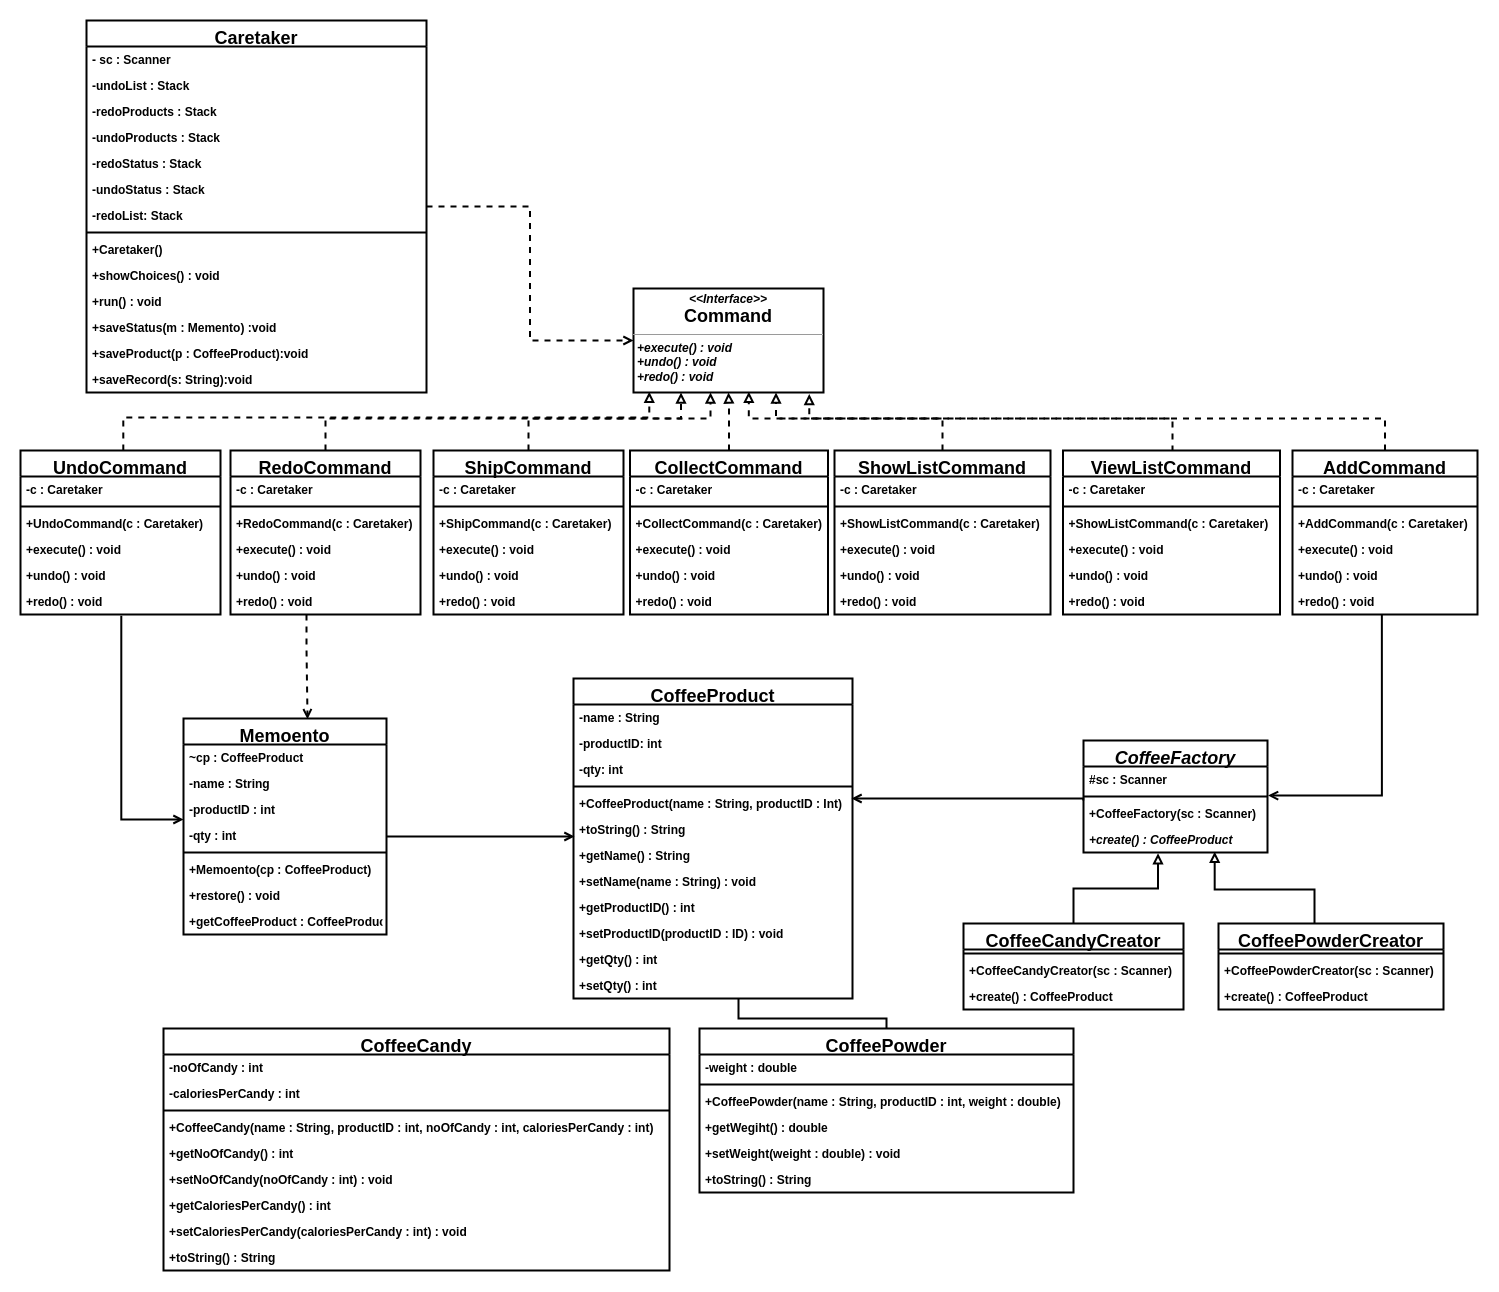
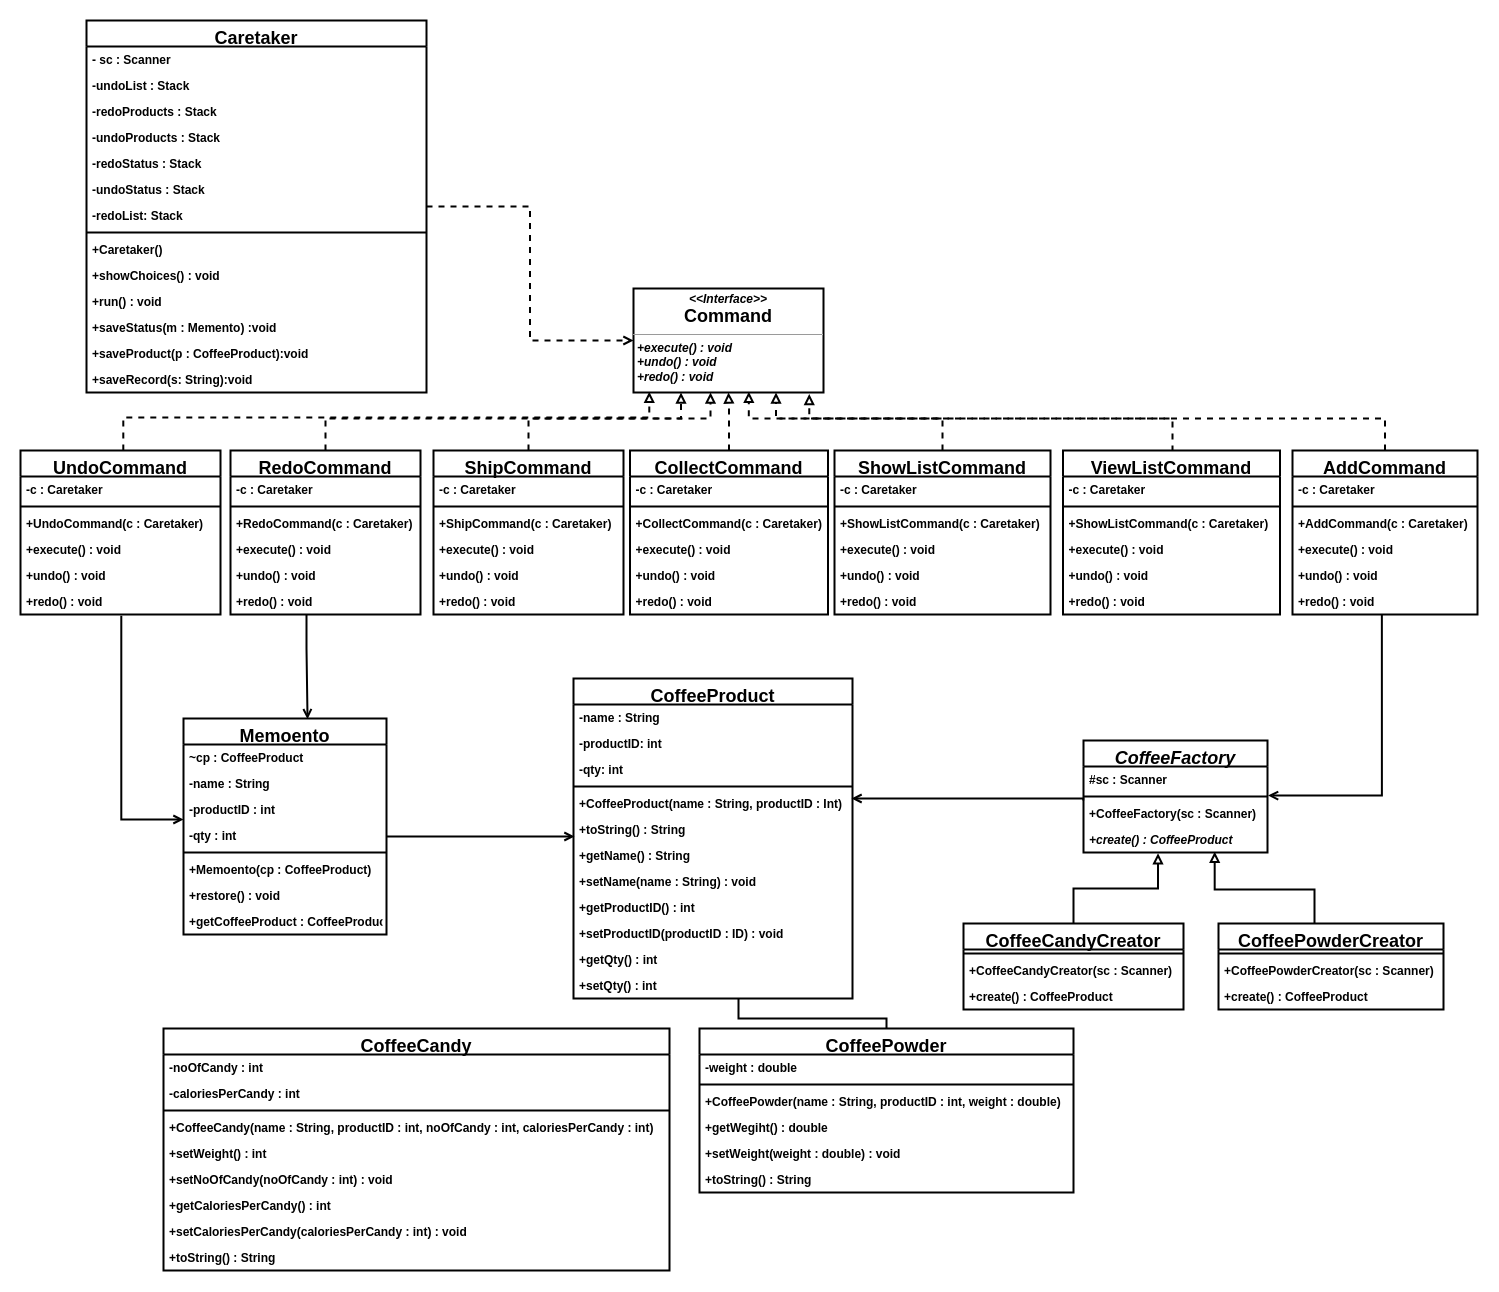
edge "RedoCommand" -> "Memoento": style dashed -> solid
node "+getNoOfCandy() : int": label "+getNoOfCandy() : int" -> "+setWeight() : int"
